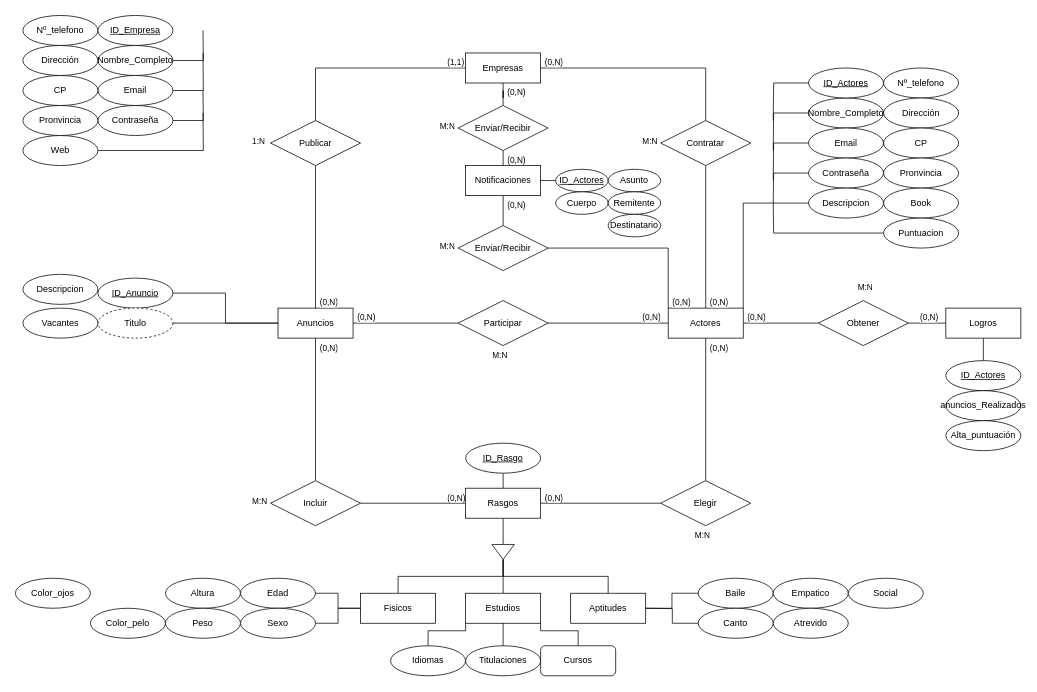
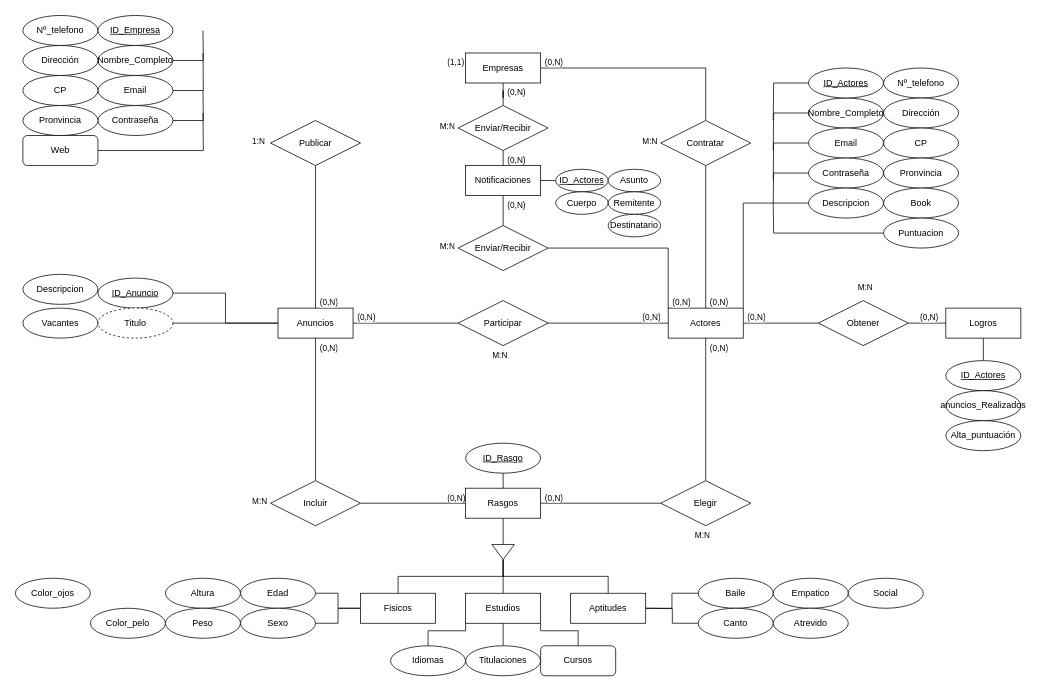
edge "Empresas" -- "Publicar": removed
node "Web": shape ellipse -> rounded rectangle
